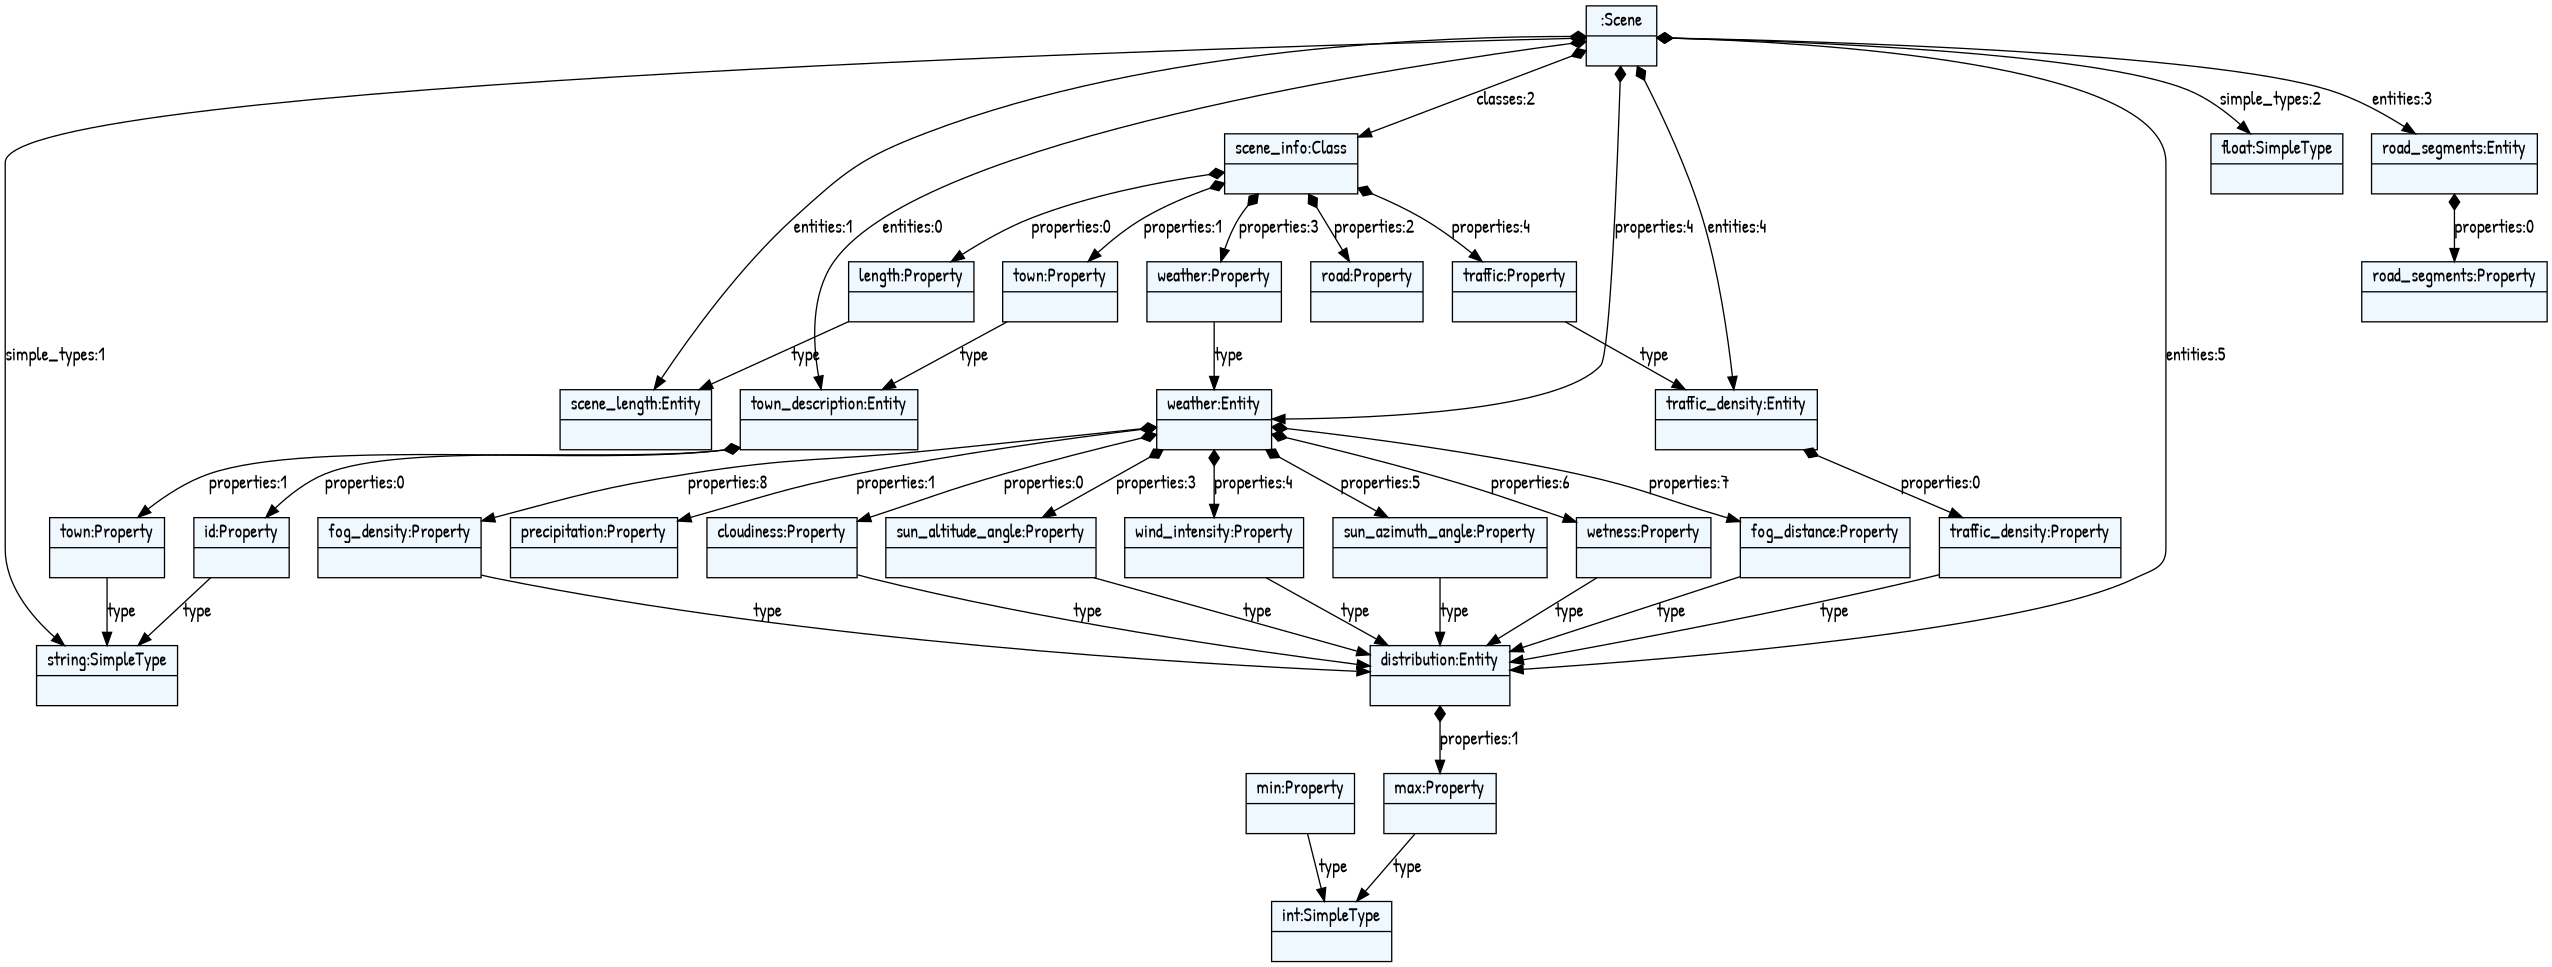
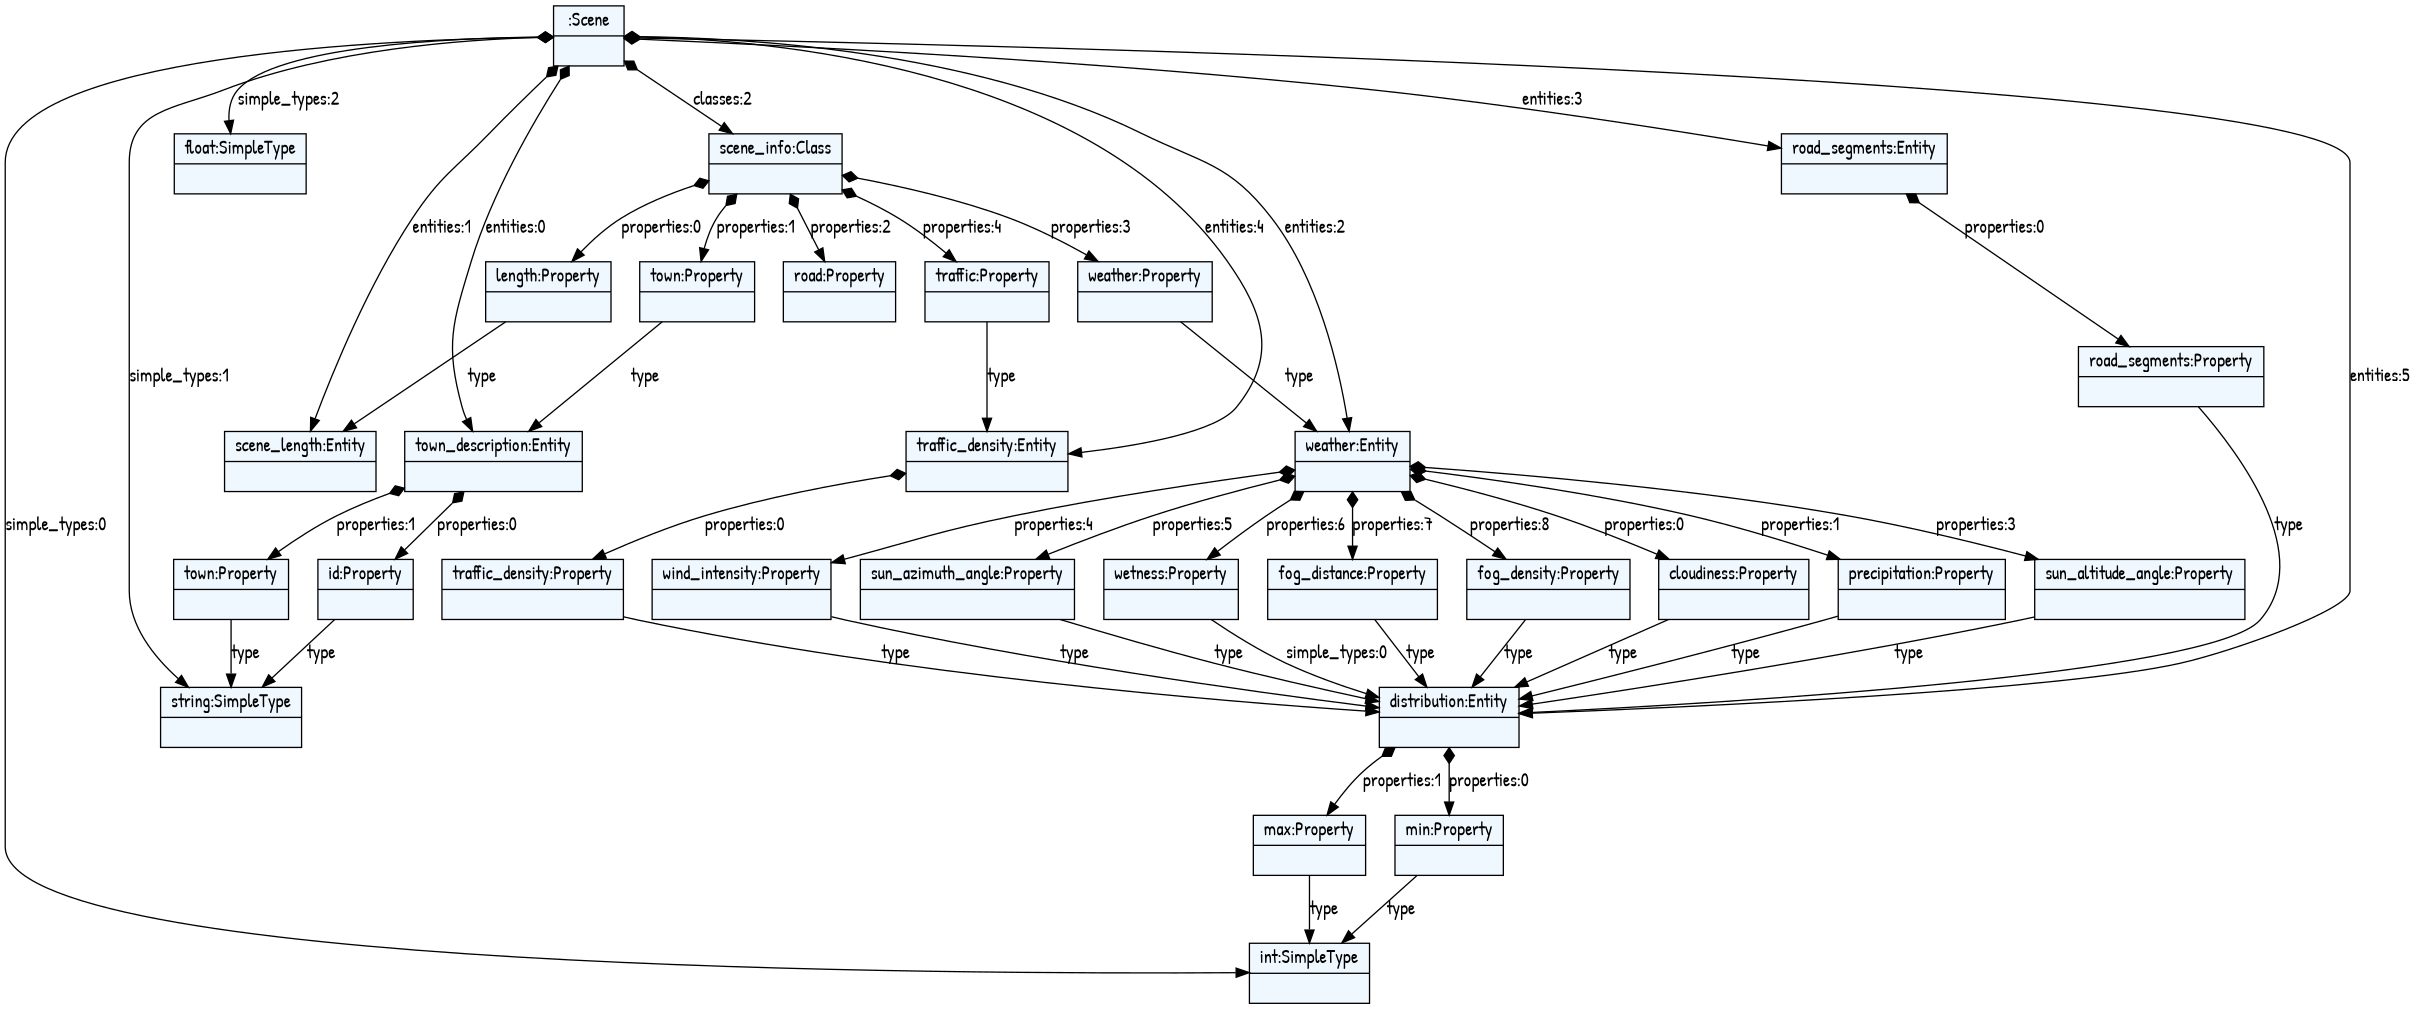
edge ":Scene" -- "weather:Entity": label "properties:4" -> "entities:2"
edge "wetness:Property" -- "distribution:Entity": label "type" -> "simple_types:0"
edge "precipitation:Property" -- "distribution:Entity": added, label "type"
edge "road_segments:Property" -- "distribution:Entity": added, label "type"
edge "distribution:Entity" -- "min:Property": added, label "properties:0"
edge ":Scene" -- "int:SimpleType": added, label "simple_types:0"
